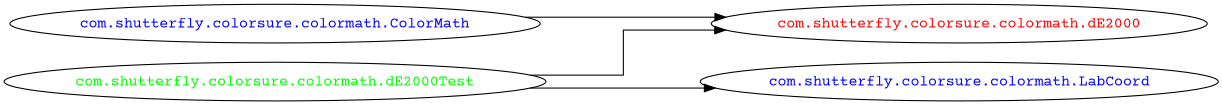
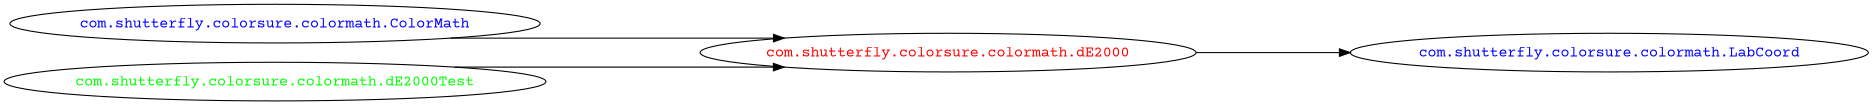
edge "com.shutterfly.colorsure.colormath.dE2000Test" -> "com.shutterfly.colorsure.colormath.LabCoord": now "com.shutterfly.colorsure.colormath.dE2000" -> "com.shutterfly.colorsure.colormath.LabCoord"
